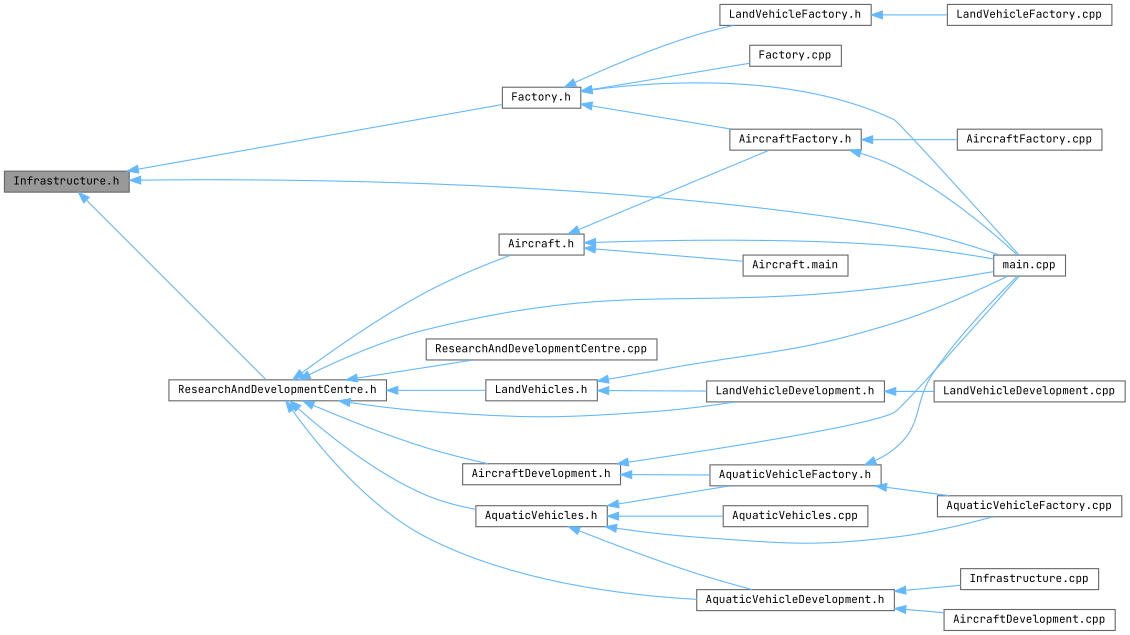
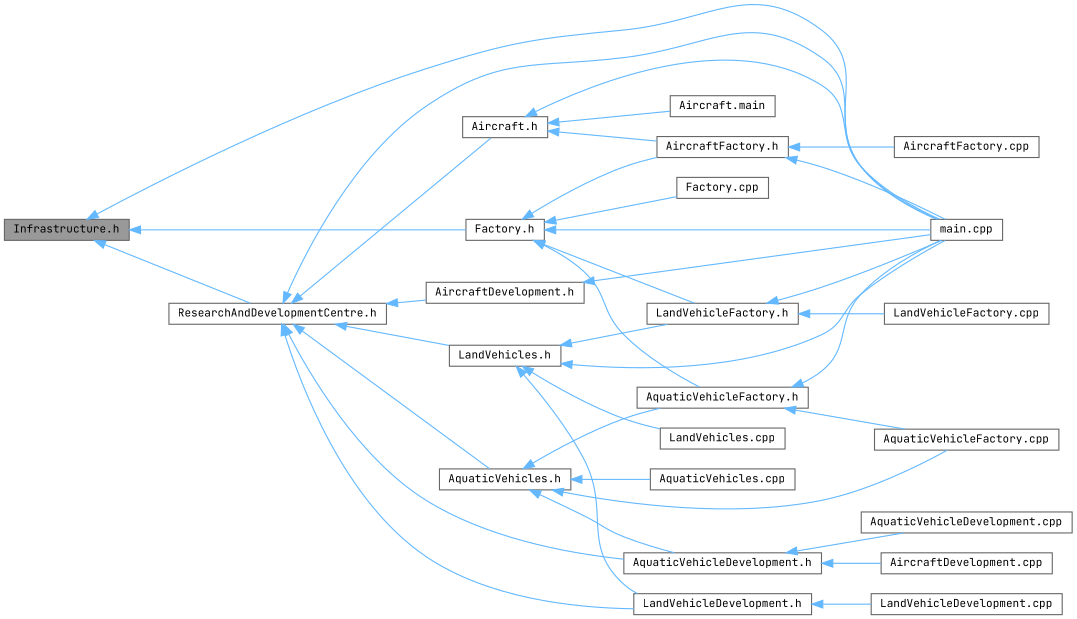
edge "main.cpp" -> "LandVehicleFactory.h": added
edge "LandVehicleFactory.h" -> "LandVehicles.h": added
node "ResearchAndDevelopmentCentre.cpp": removed
node "LandVehicles.cpp": added
edge "AquaticVehicleFactory.h" -> "AircraftDevelopment.h": now "AquaticVehicleFactory.h" -> "Factory.h"
node "Infrastructure.cpp": label "Infrastructure.cpp" -> "AquaticVehicleDevelopment.cpp"
